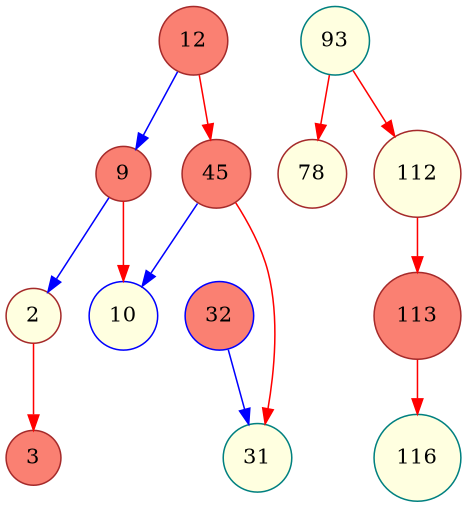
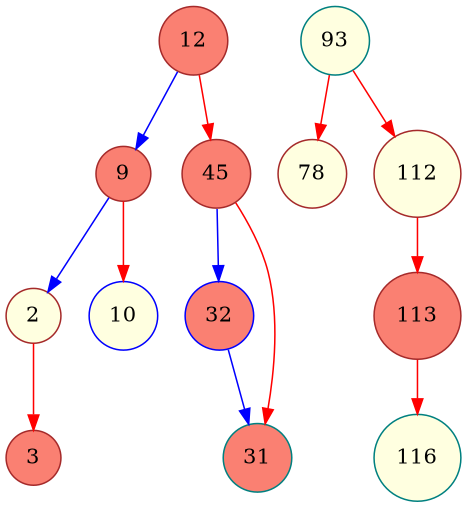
edge "45" -- "10": now "45" -- "32"
node "31": fillcolor lightyellow -> salmon
